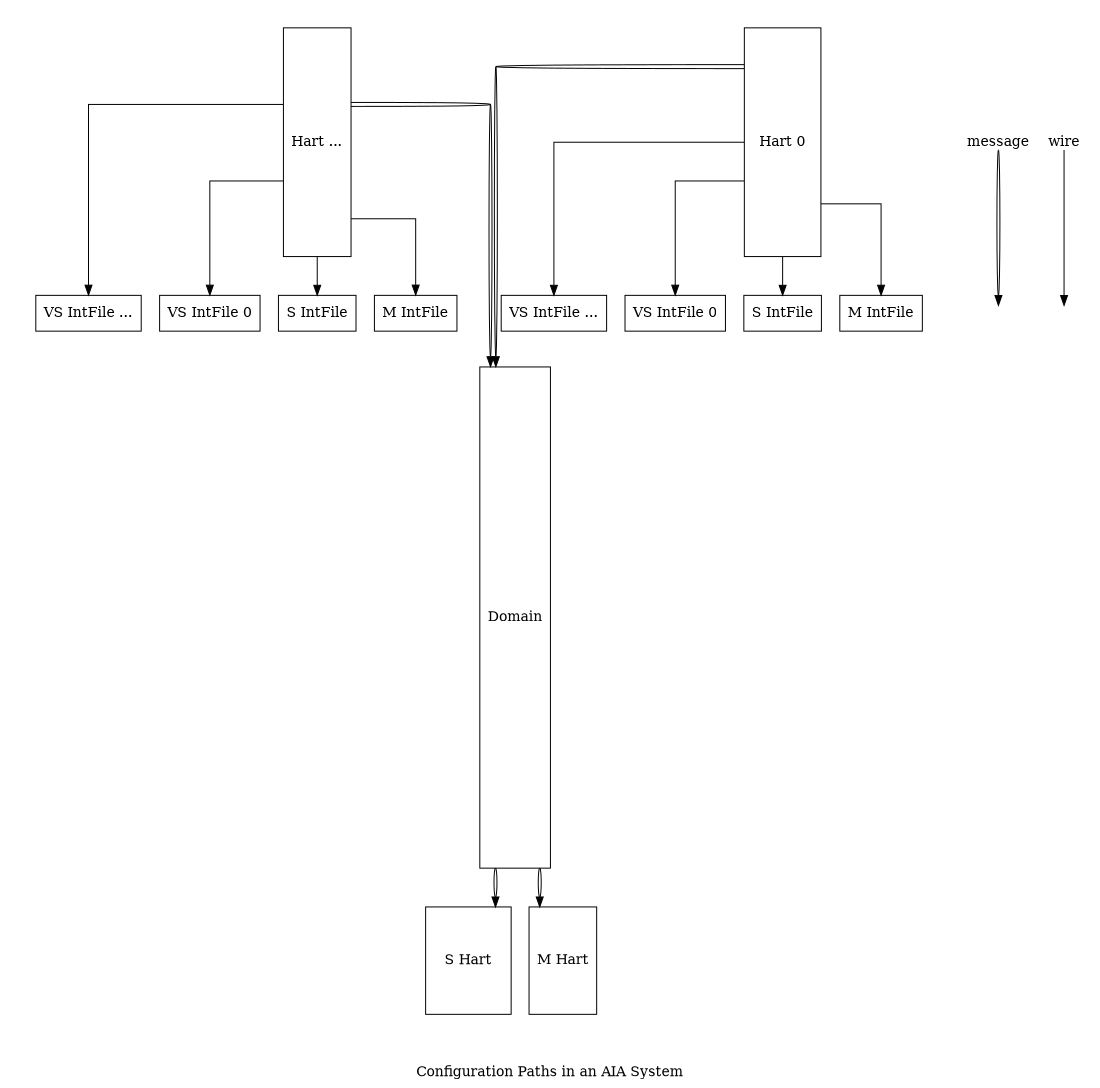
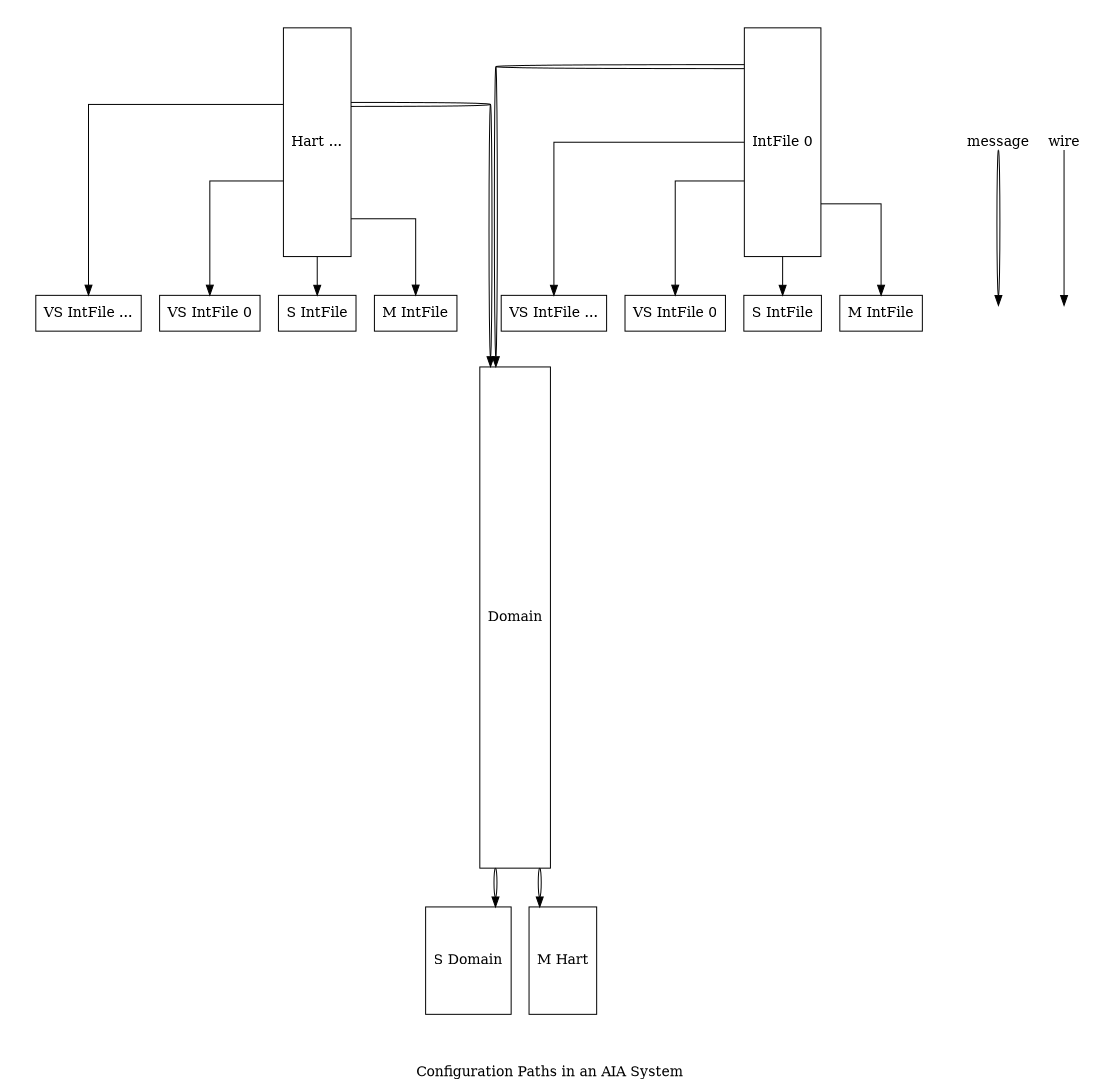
node "Hart 0": label "Hart 0" -> "IntFile 0"
node "S Hart": label "S Hart" -> "S Domain"
